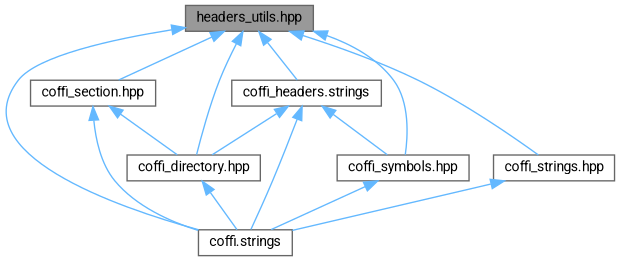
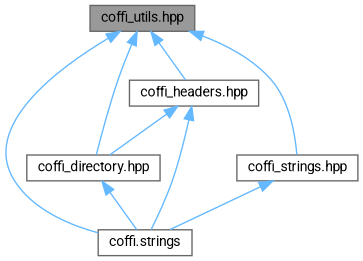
node "headers_utils.hpp": label "headers_utils.hpp" -> "coffi_utils.hpp"
node "coffi_section.hpp": removed
node "coffi_headers.strings": label "coffi_headers.strings" -> "coffi_headers.hpp"
node "coffi_symbols.hpp": removed
